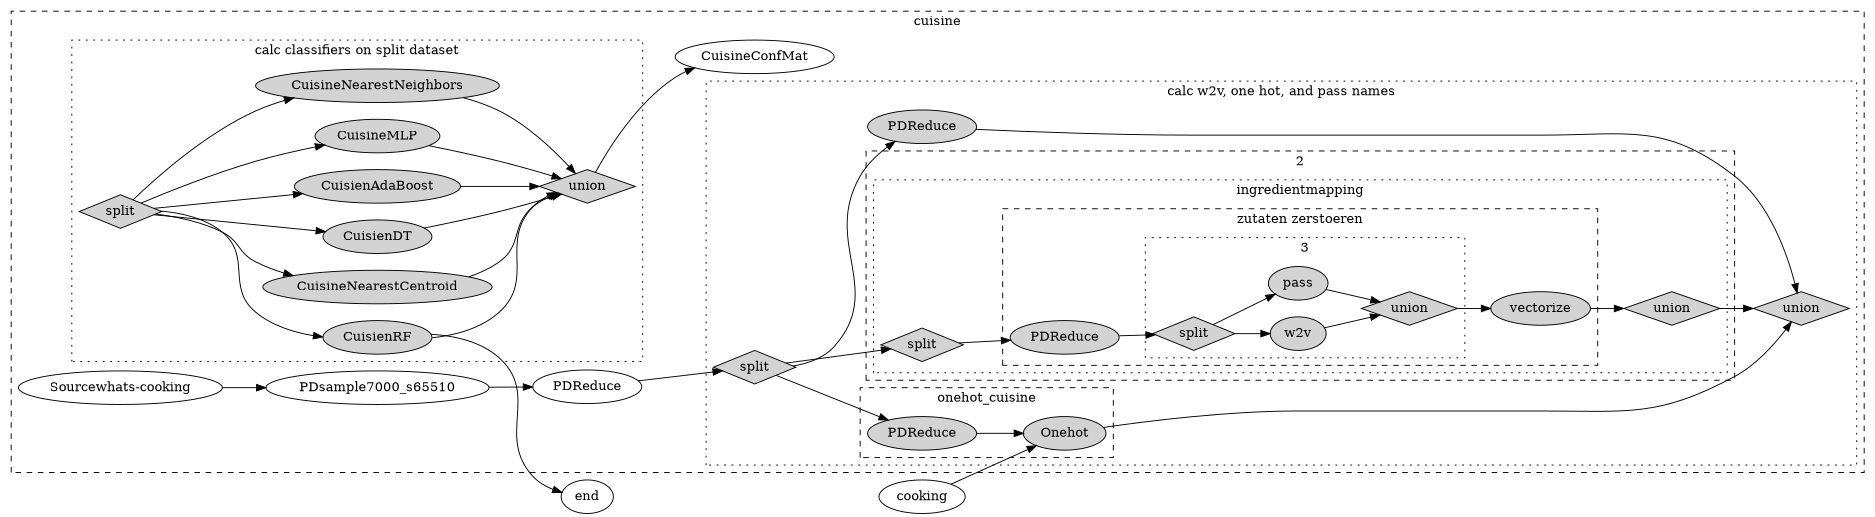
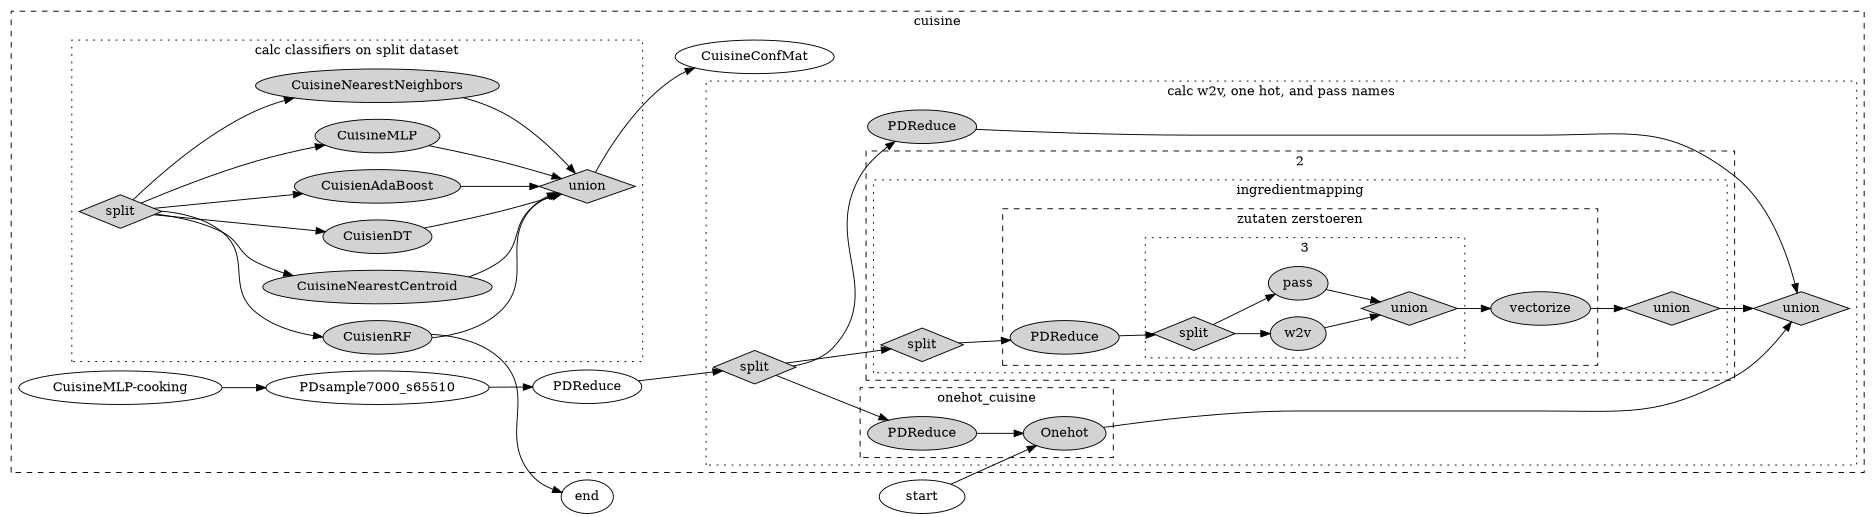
node "Sourcewhats-cooking": label "Sourcewhats-cooking" -> "CuisineMLP-cooking"
node "cooking": label "cooking" -> "start"
